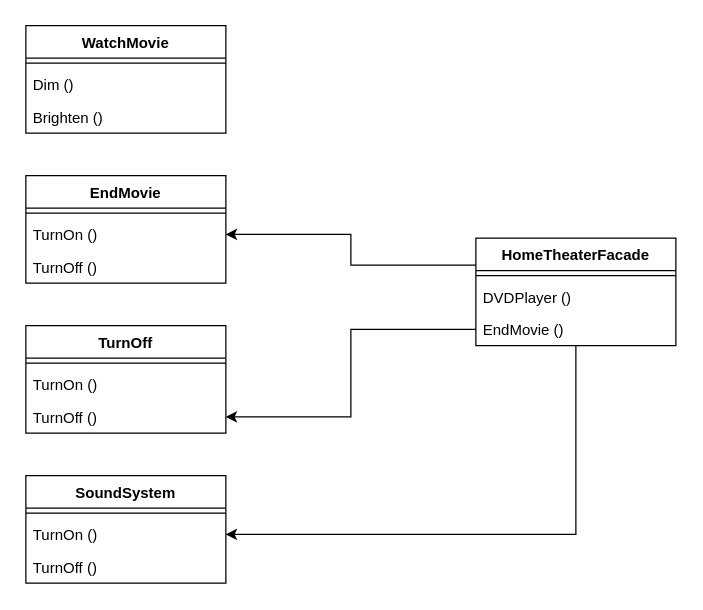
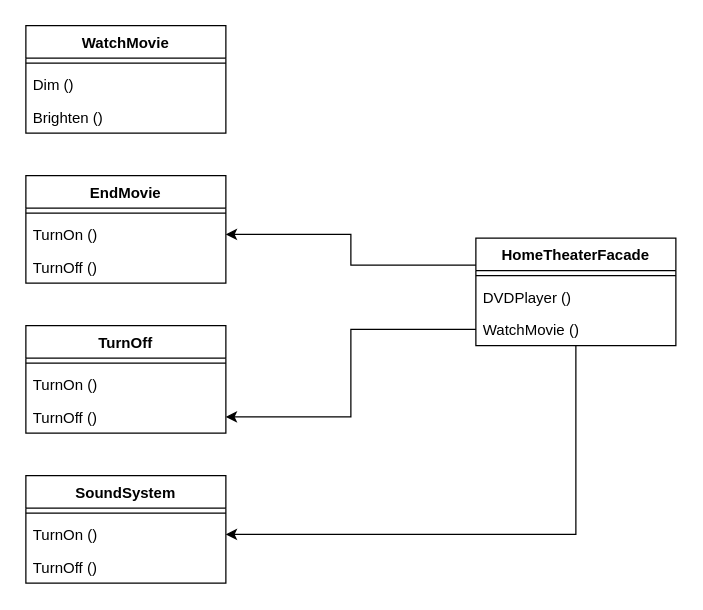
node "EndMovie ()": label "EndMovie ()" -> "WatchMovie ()"
